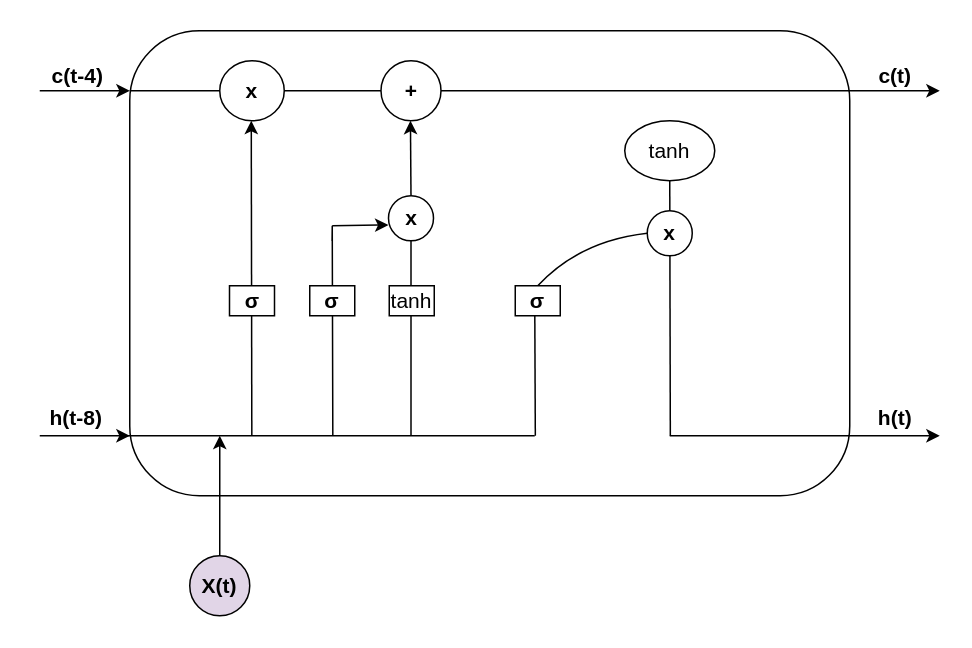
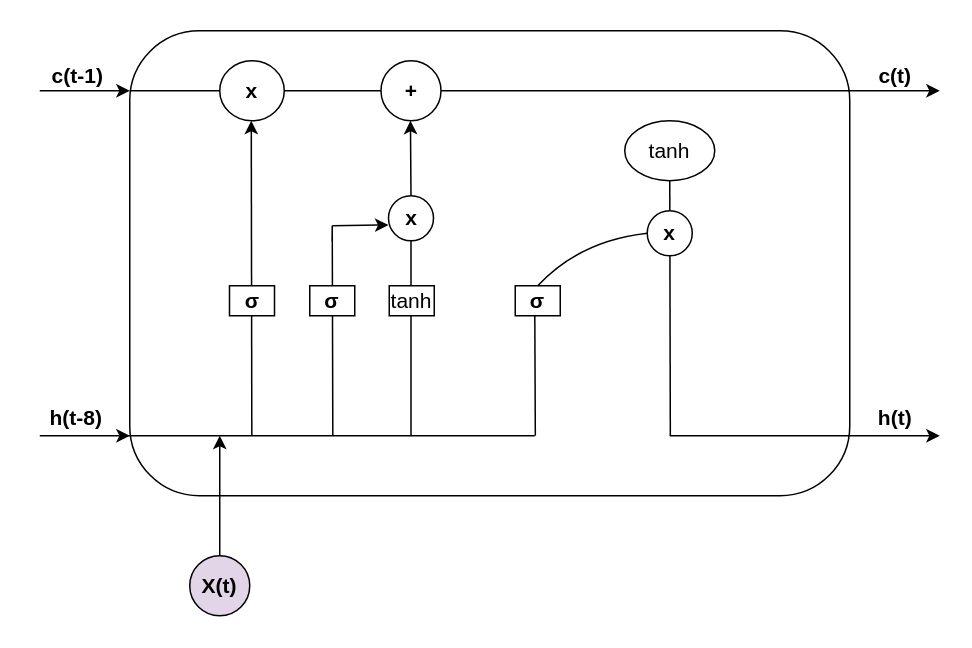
node "c(t-4)": label "c(t-4)" -> "c(t-1)"
